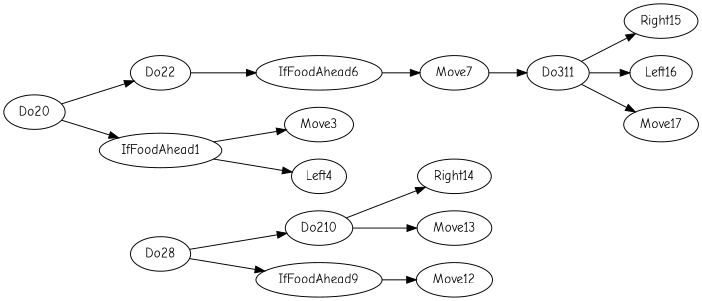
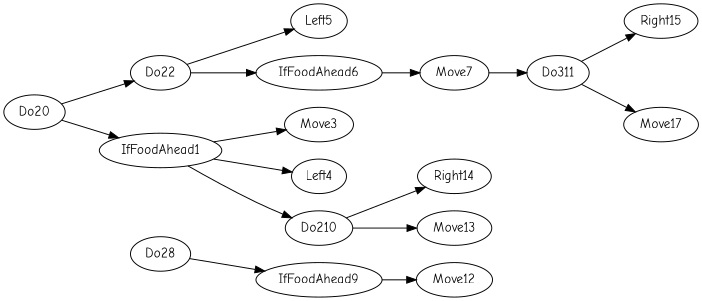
node "Left5": added
node "Left16": removed
edge "Do28" -> "Do210": now "IfFoodAhead1" -> "Do210"
